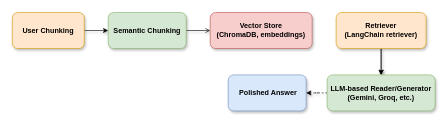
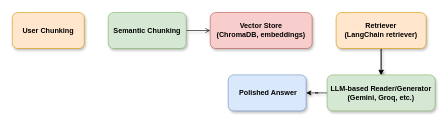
edge "User Chunking" -> "Semantic Chunking": removed
edge "LLM-based Reader/Generator (Gemini, Groq, etc.)" -> "Polished Answer": style dashed -> solid
